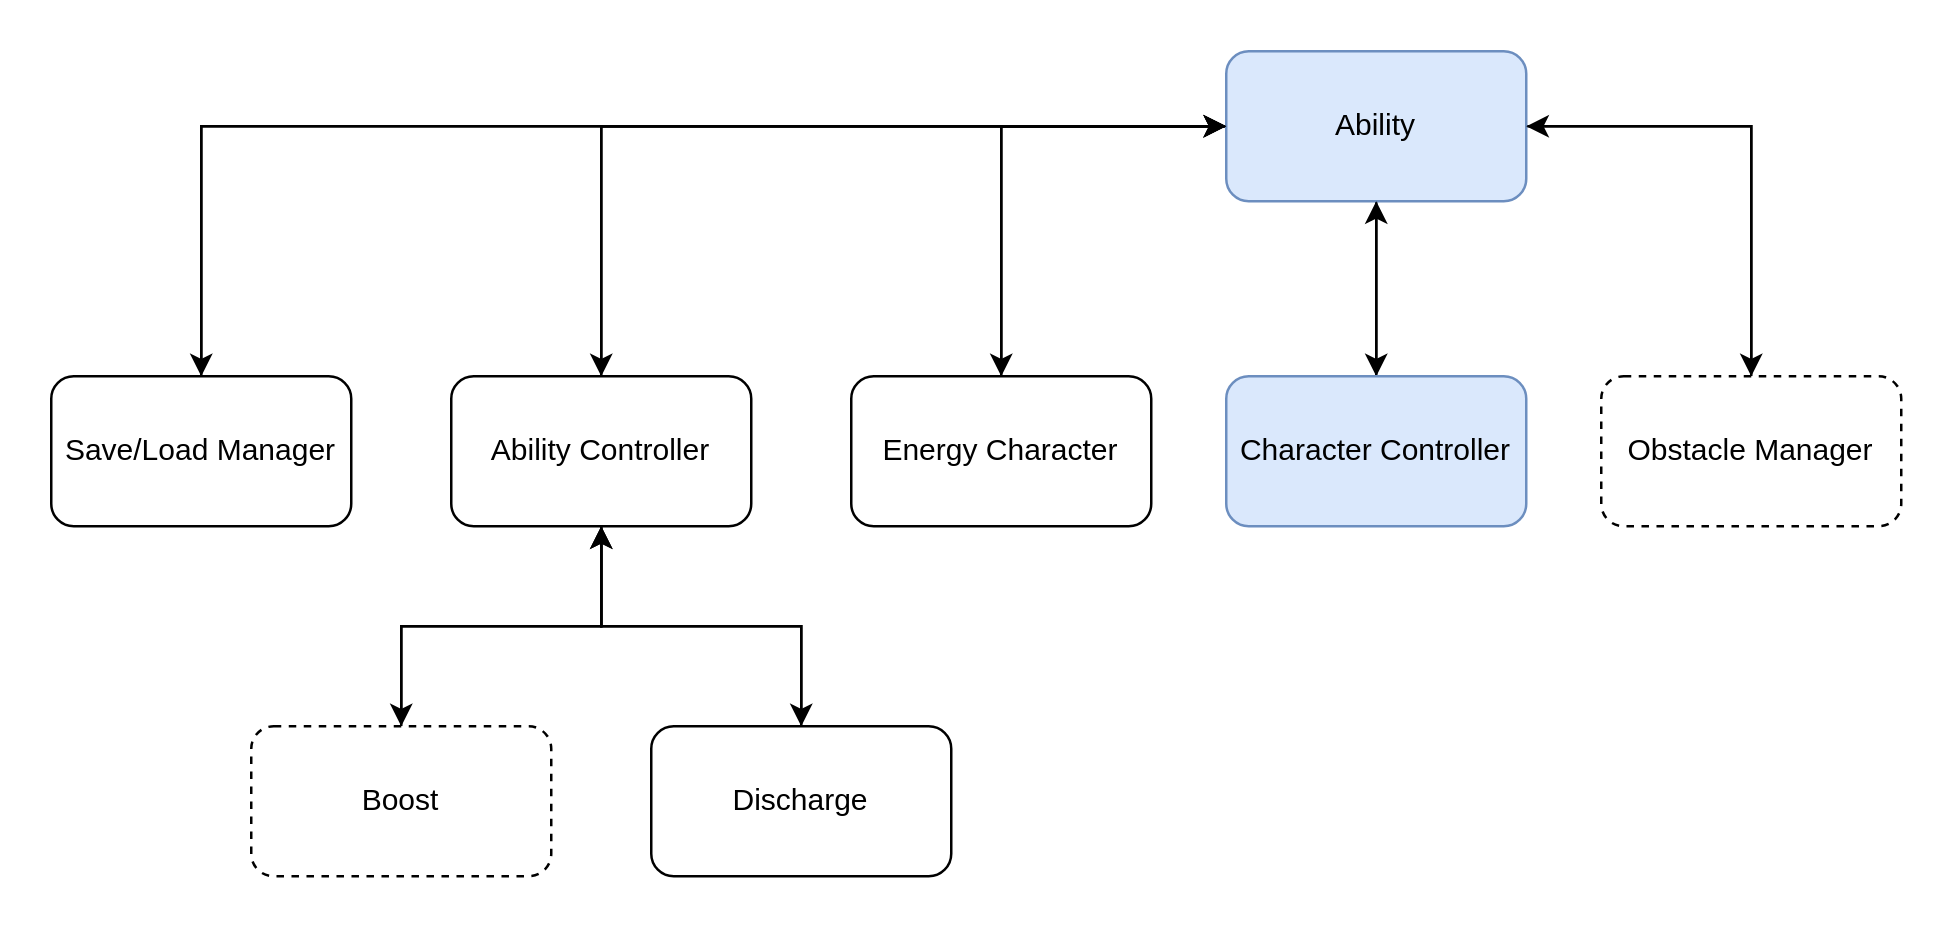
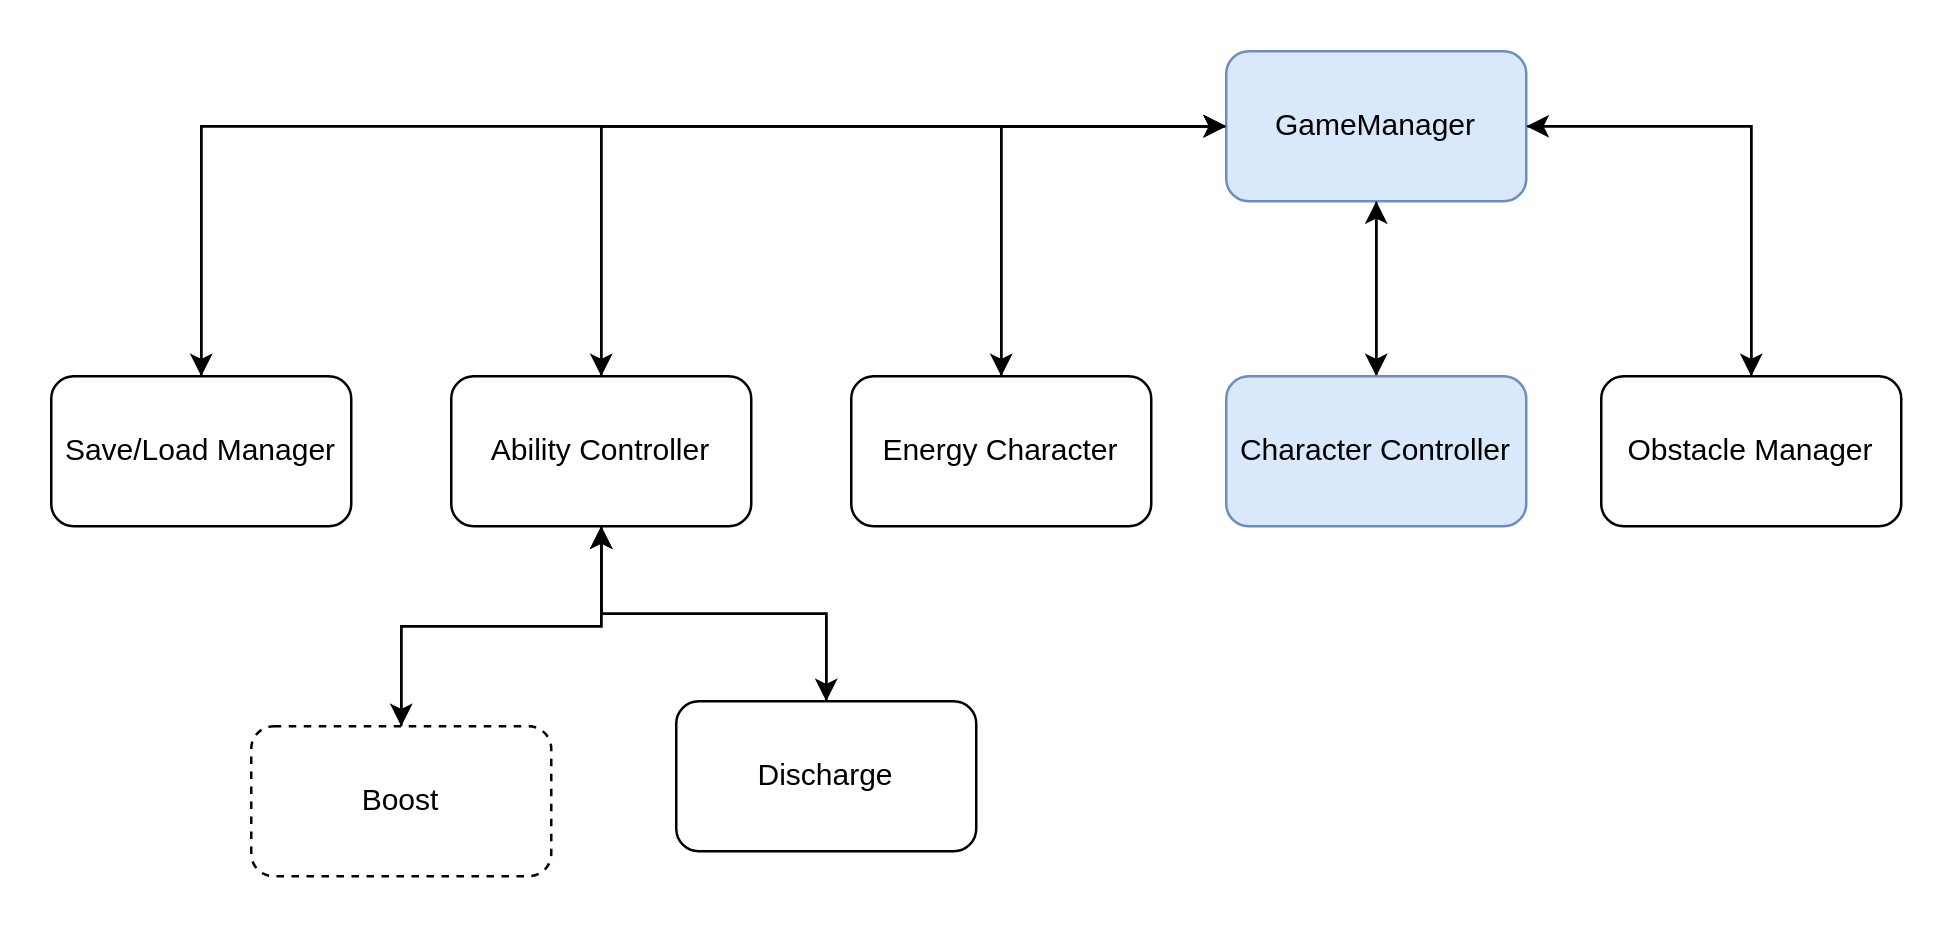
node "Ability": label "Ability" -> "GameManager"
node "Obstacle Manager": style dashed -> solid
node "Discharge": moved (801, 801) -> (826, 776)
